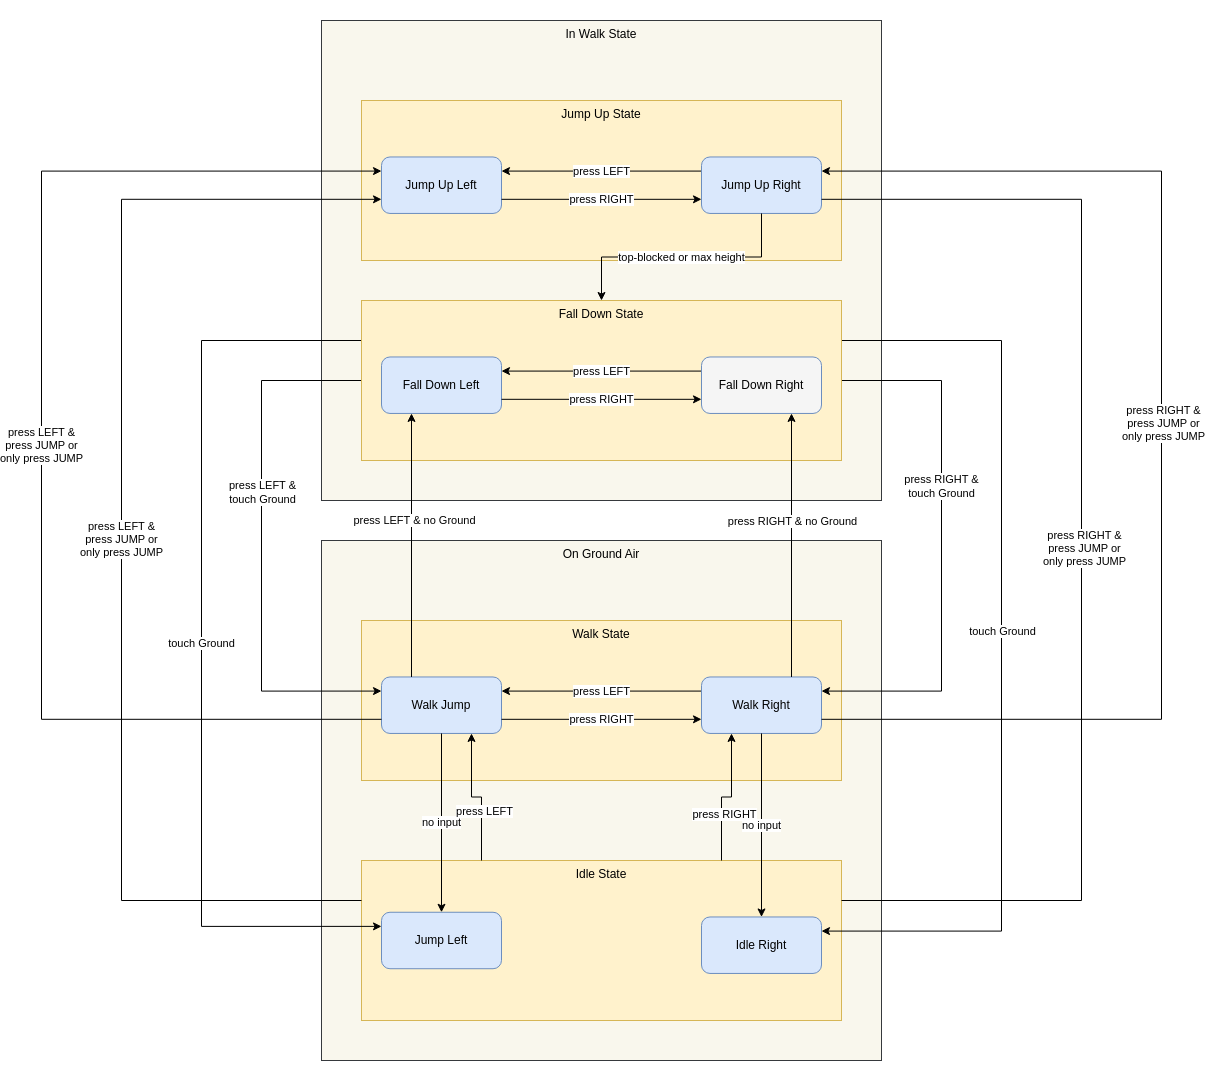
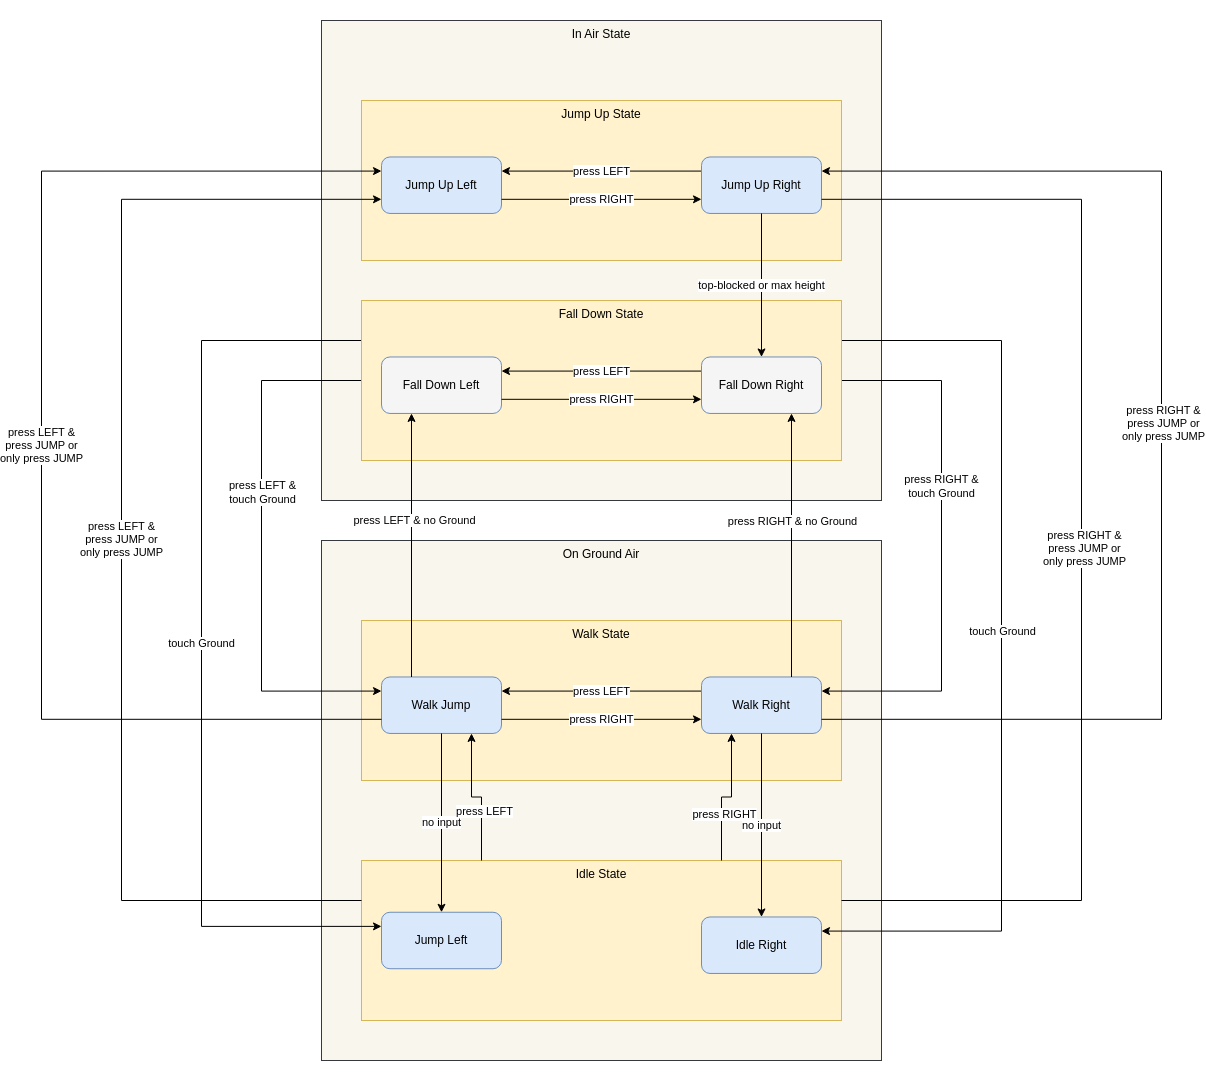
node "In Walk State": label "In Walk State" -> "In Air State"
edge "Jump Up Right" -> "Fall Down State": now "Jump Up Right" -> "Fall Down Right"
node "Fall Down Left": fillcolor #dae8fc -> #f5f5f5
